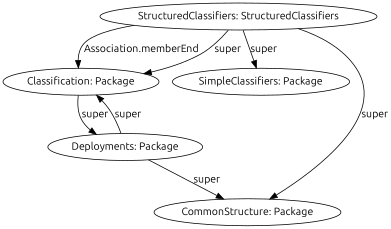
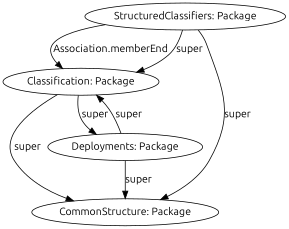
node "StructuredClassifiers: StructuredClassifiers": label "StructuredClassifiers: StructuredClassifiers" -> "StructuredClassifiers: Package"
node "SimpleClassifiers: Package": removed
edge "Classification: Package" -> "CommonStructure: Package": added, label "super"
